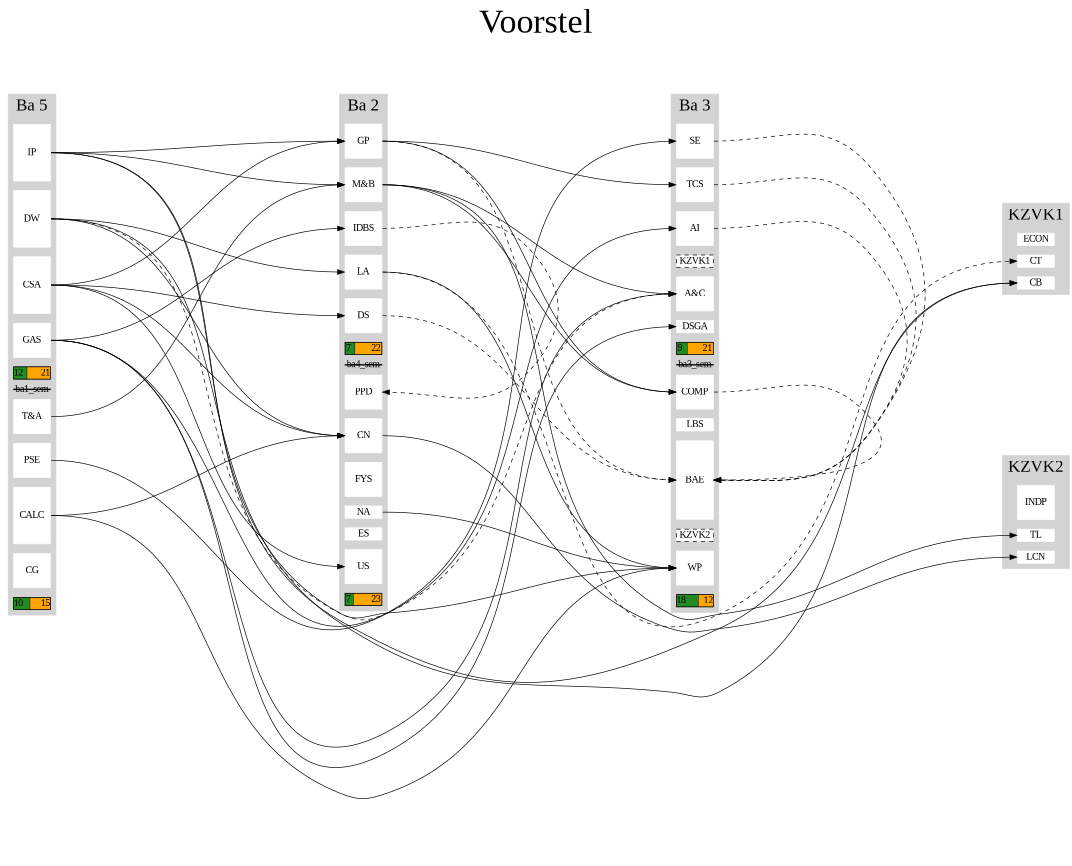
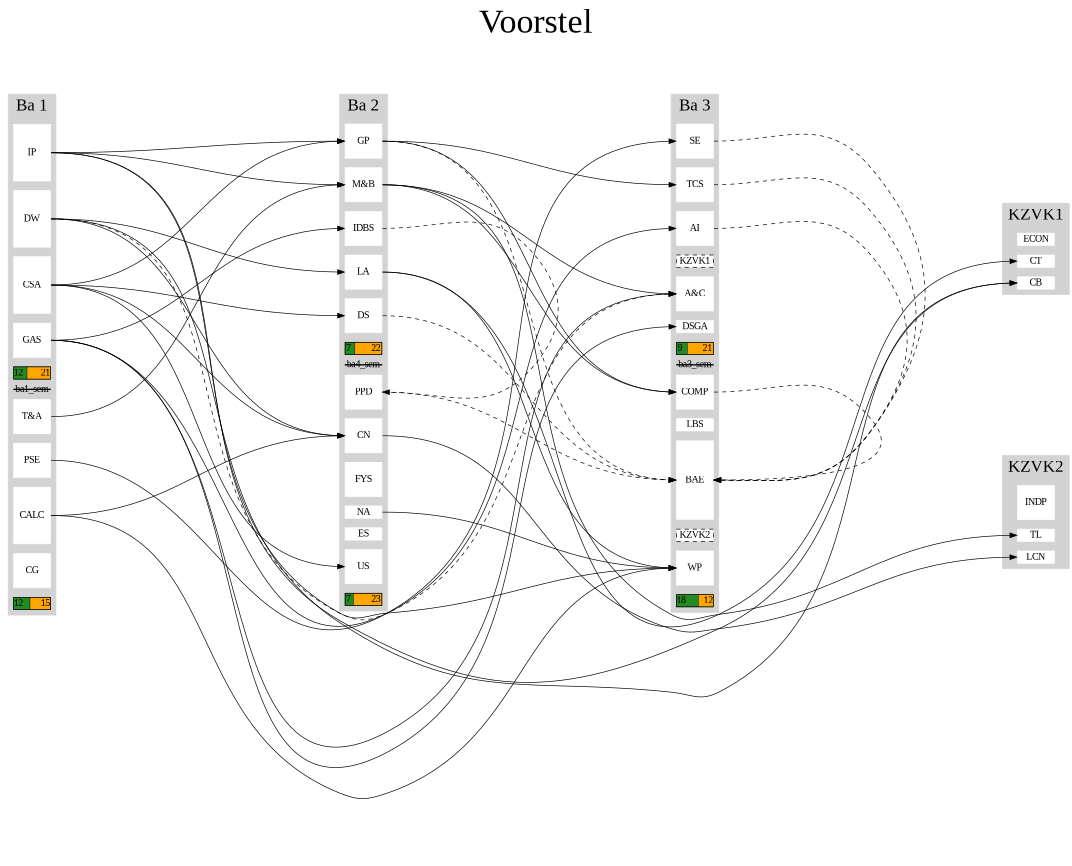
cluster "Ba 5": label "Ba 5" -> "Ba 1"
edge "PPD" -> "BAE": added
edge "LA" -> "CT": style dashed -> solid
node "10       15": label "10       15" -> "12       15"
